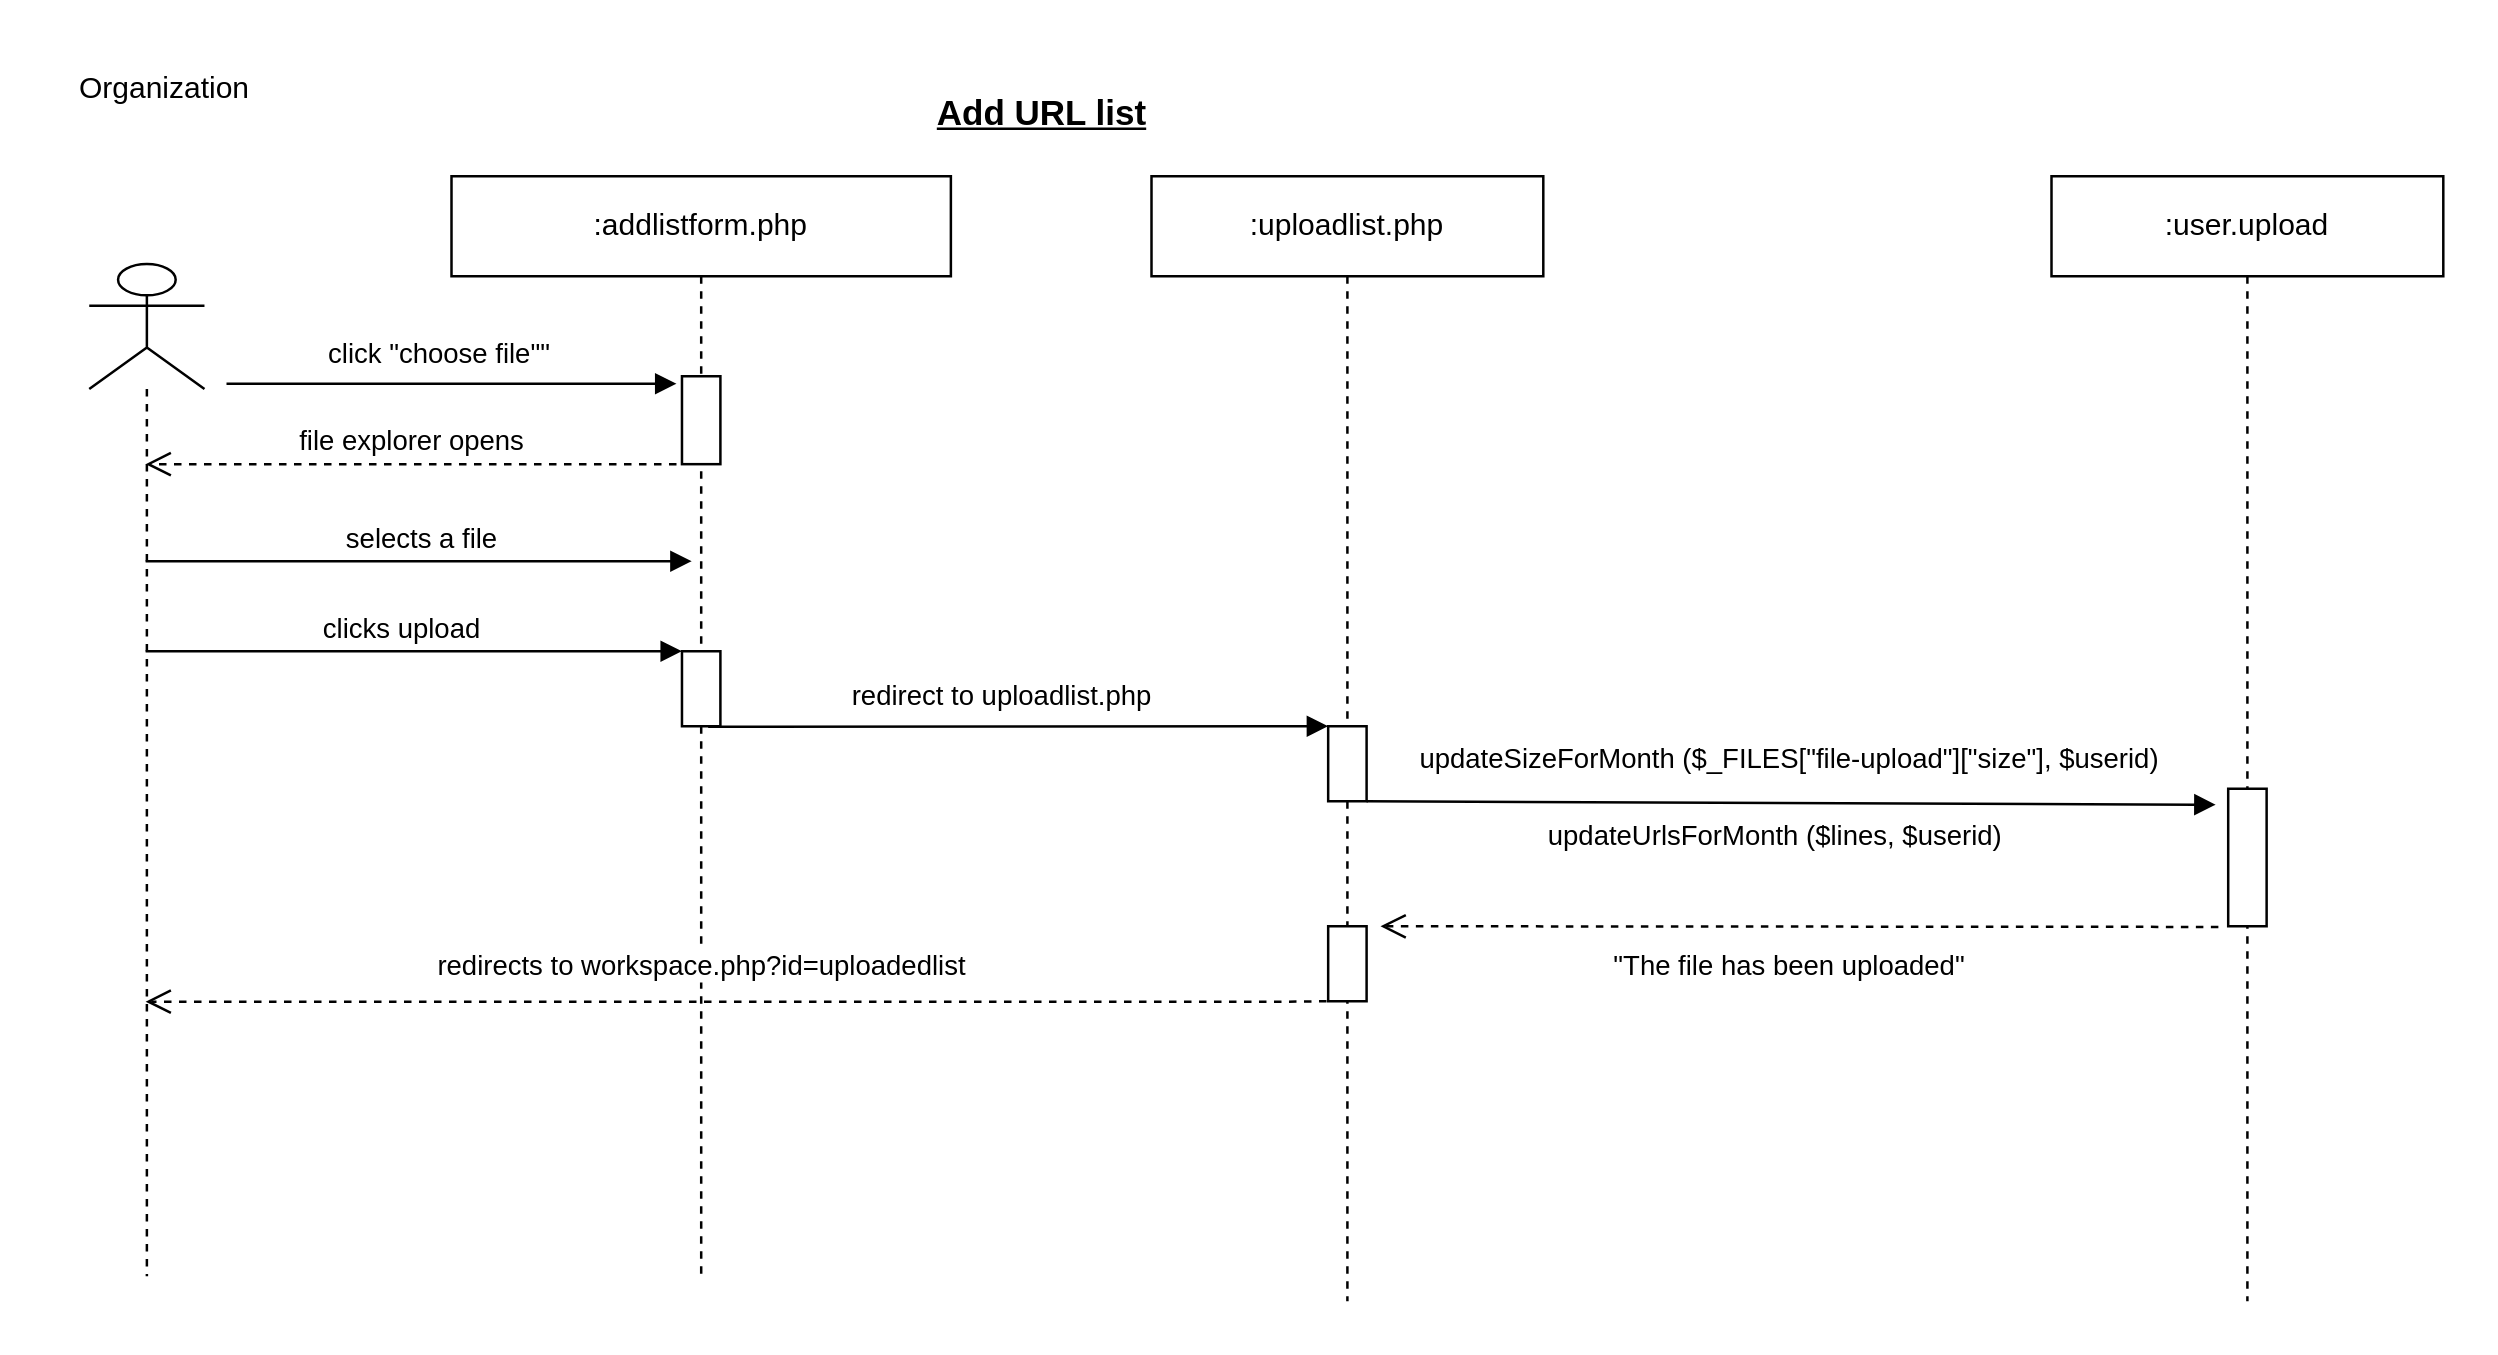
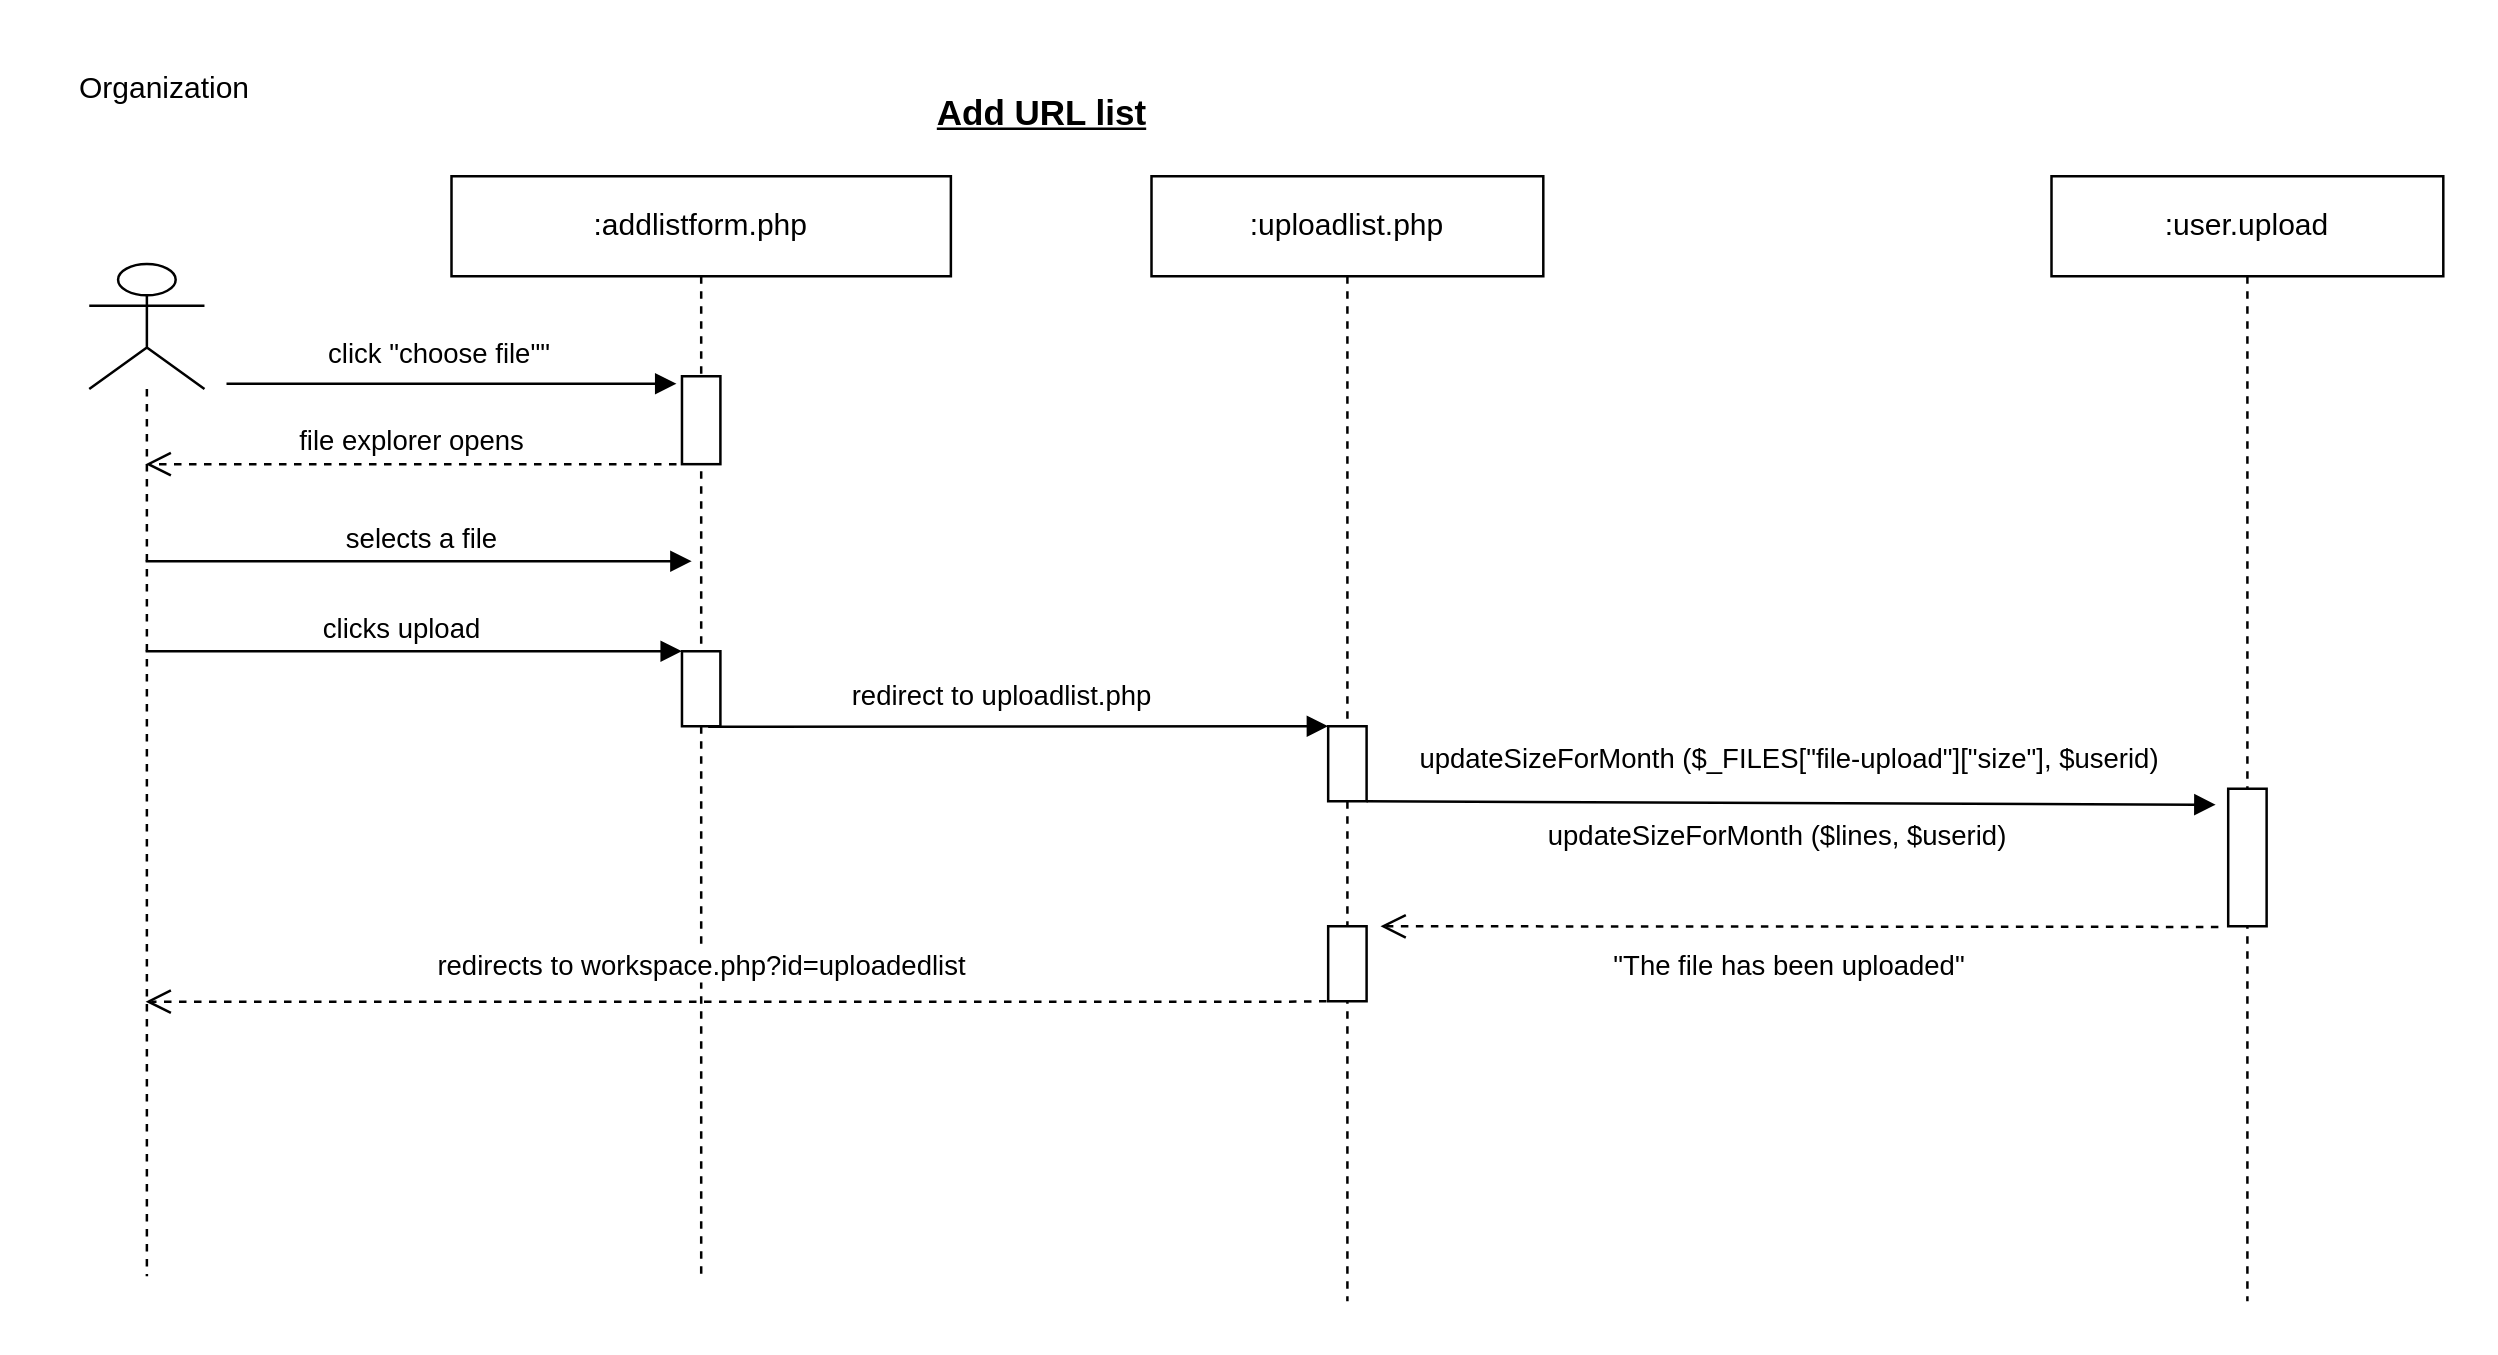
node "updateUrlsForMonth ($lines, $userid)": label "updateUrlsForMonth ($lines, $userid)" -> "updateSizeForMonth ($lines, $userid)"
